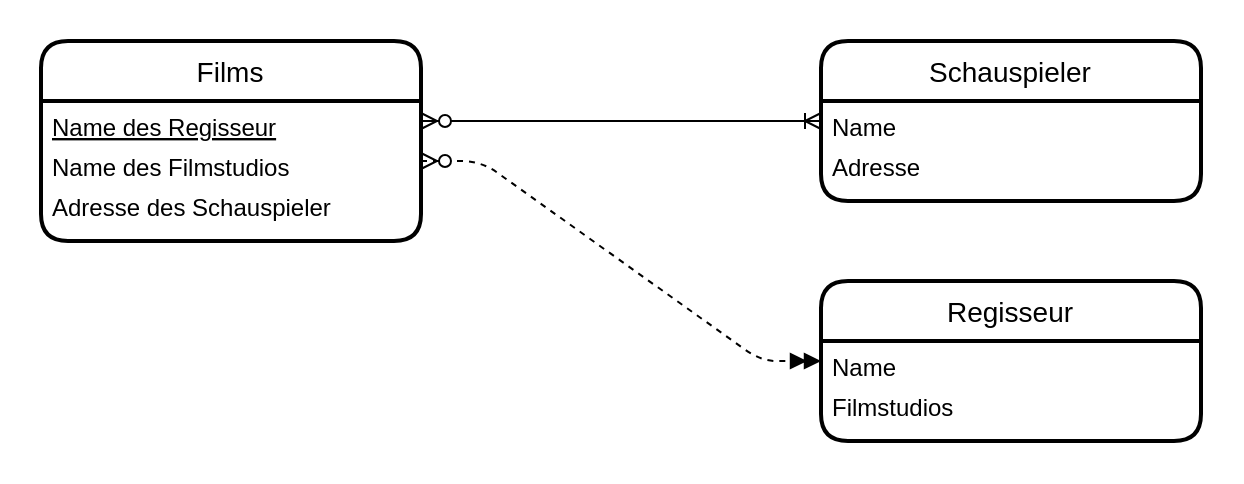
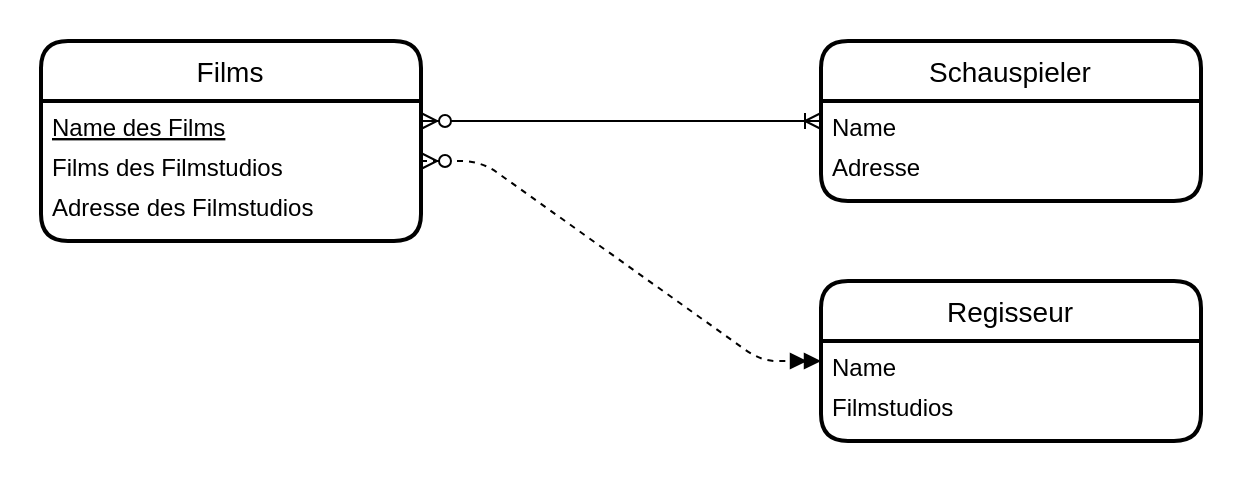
node "Name des Regisseur": label "Name des Regisseur" -> "Name des Films"
node "Name des Filmstudios": label "Name des Filmstudios" -> "Films des Filmstudios"
node "Adresse des Schauspieler": label "Adresse des Schauspieler" -> "Adresse des Filmstudios"
